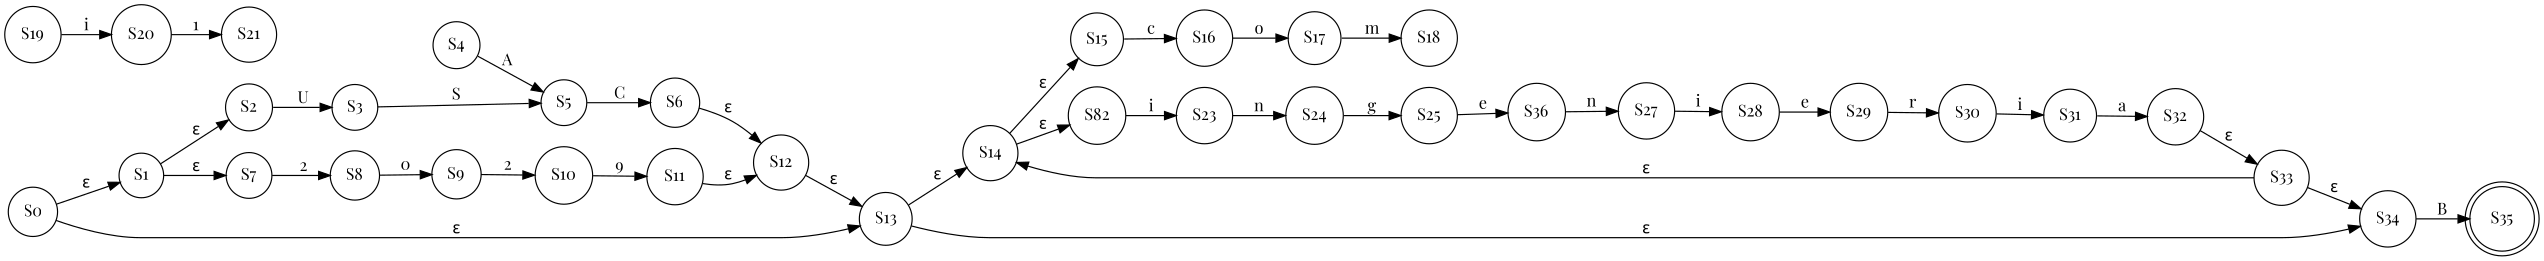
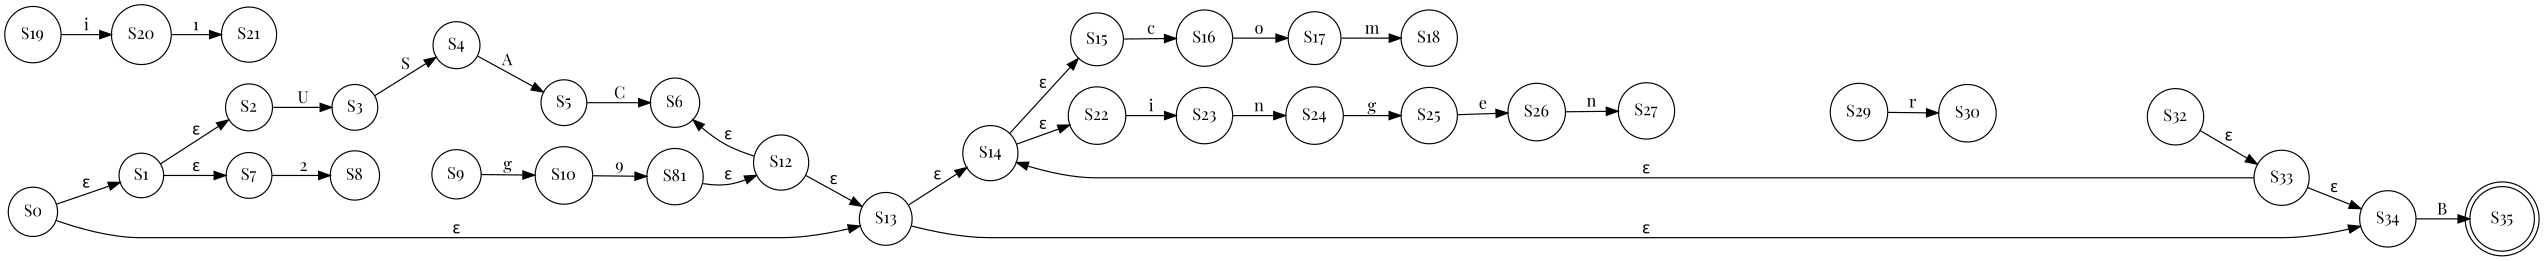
edge "S3" -> "S5": now "S3" -> "S4"
node "S36": label "S36" -> "S26"
node "S28": removed
node "S82": label "S82" -> "S22"
node "S31": removed
edge "S6" -> "S12": reversed
edge "S9" -> "S10": label "2" -> "g"
edge "S8" -> "S9": removed, label "0"
node "S11": label "S11" -> "S81"
